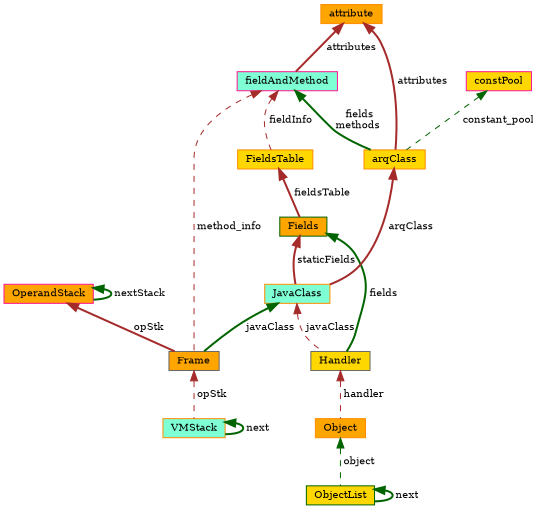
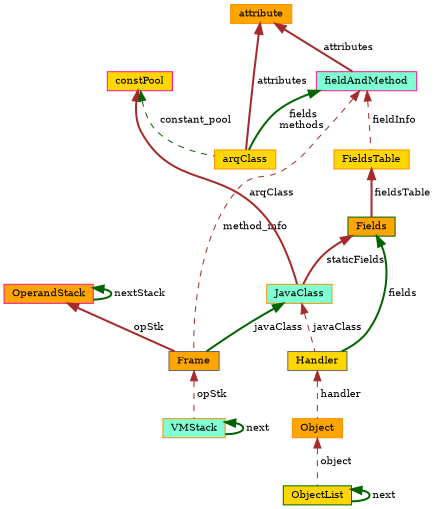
edge "JavaClass" -> "arqClass": now "JavaClass" -> "constPool"
edge "ObjectList" -> "Object": color darkgreen -> brown
